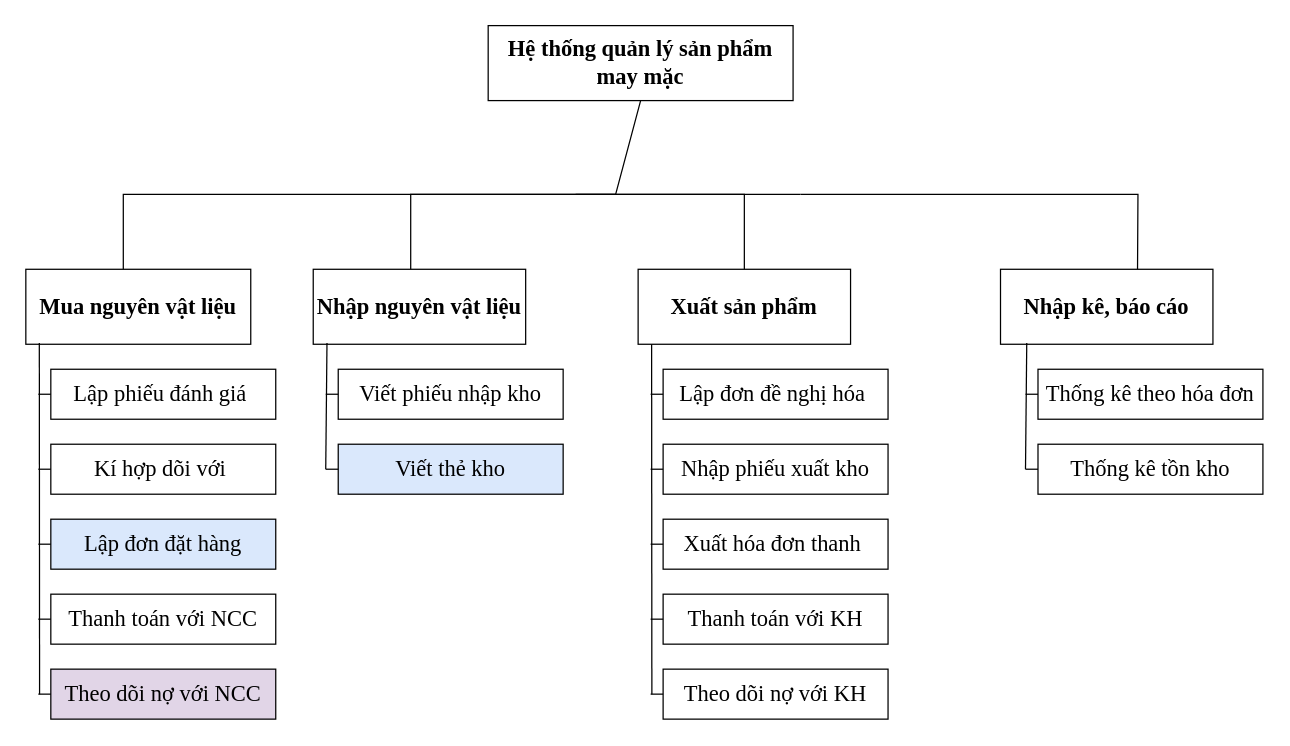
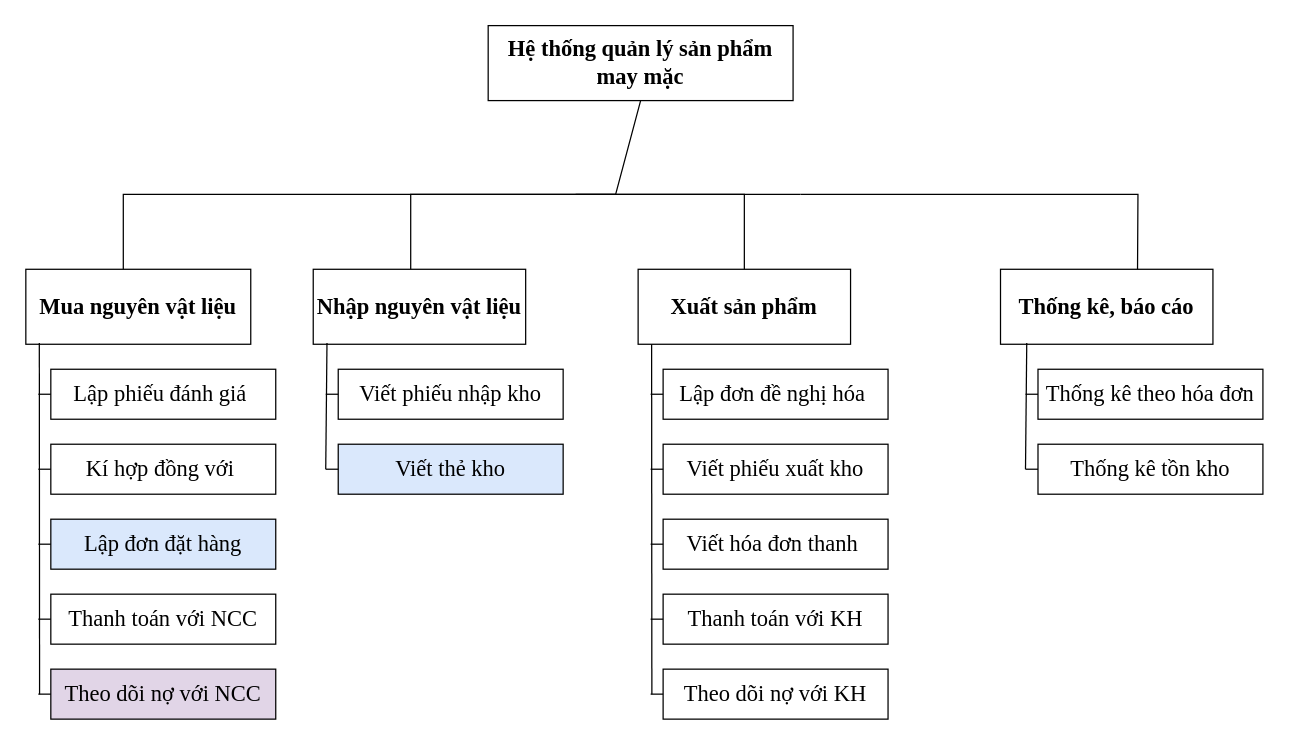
node "Nhập kê, báo cáo": label "Nhập kê, báo cáo" -> "Thống kê, báo cáo"
node "Kí hợp dõi với": label "Kí hợp dõi với" -> "Kí hợp đồng với"
node "Nhập phiếu xuất kho": label "Nhập phiếu xuất kho" -> "Viết phiếu xuất kho"
node "Xuất hóa đơn thanh": label "Xuất hóa đơn thanh" -> "Viết hóa đơn thanh"
